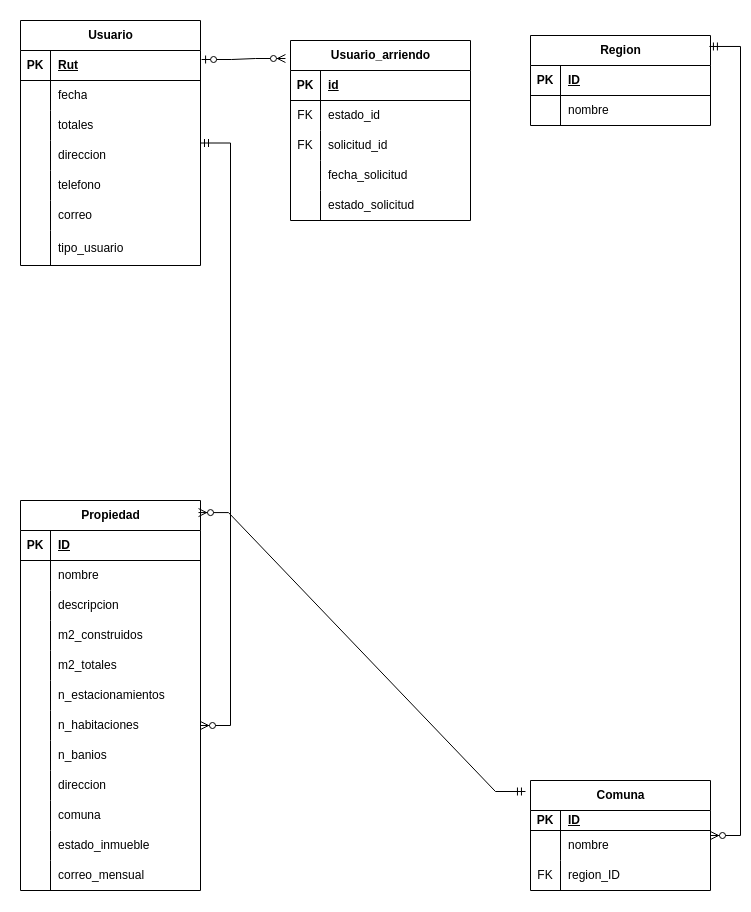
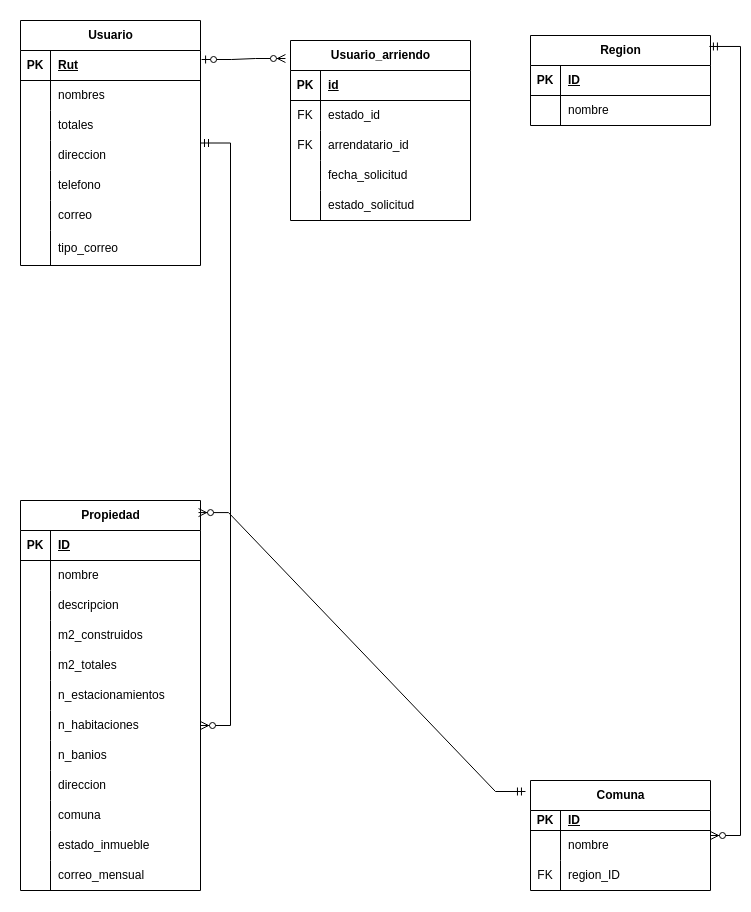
node "fecha": label "fecha" -> "nombres"
node "solicitud_id": label "solicitud_id" -> "arrendatario_id"
node "tipo_usuario": label "tipo_usuario" -> "tipo_correo"
